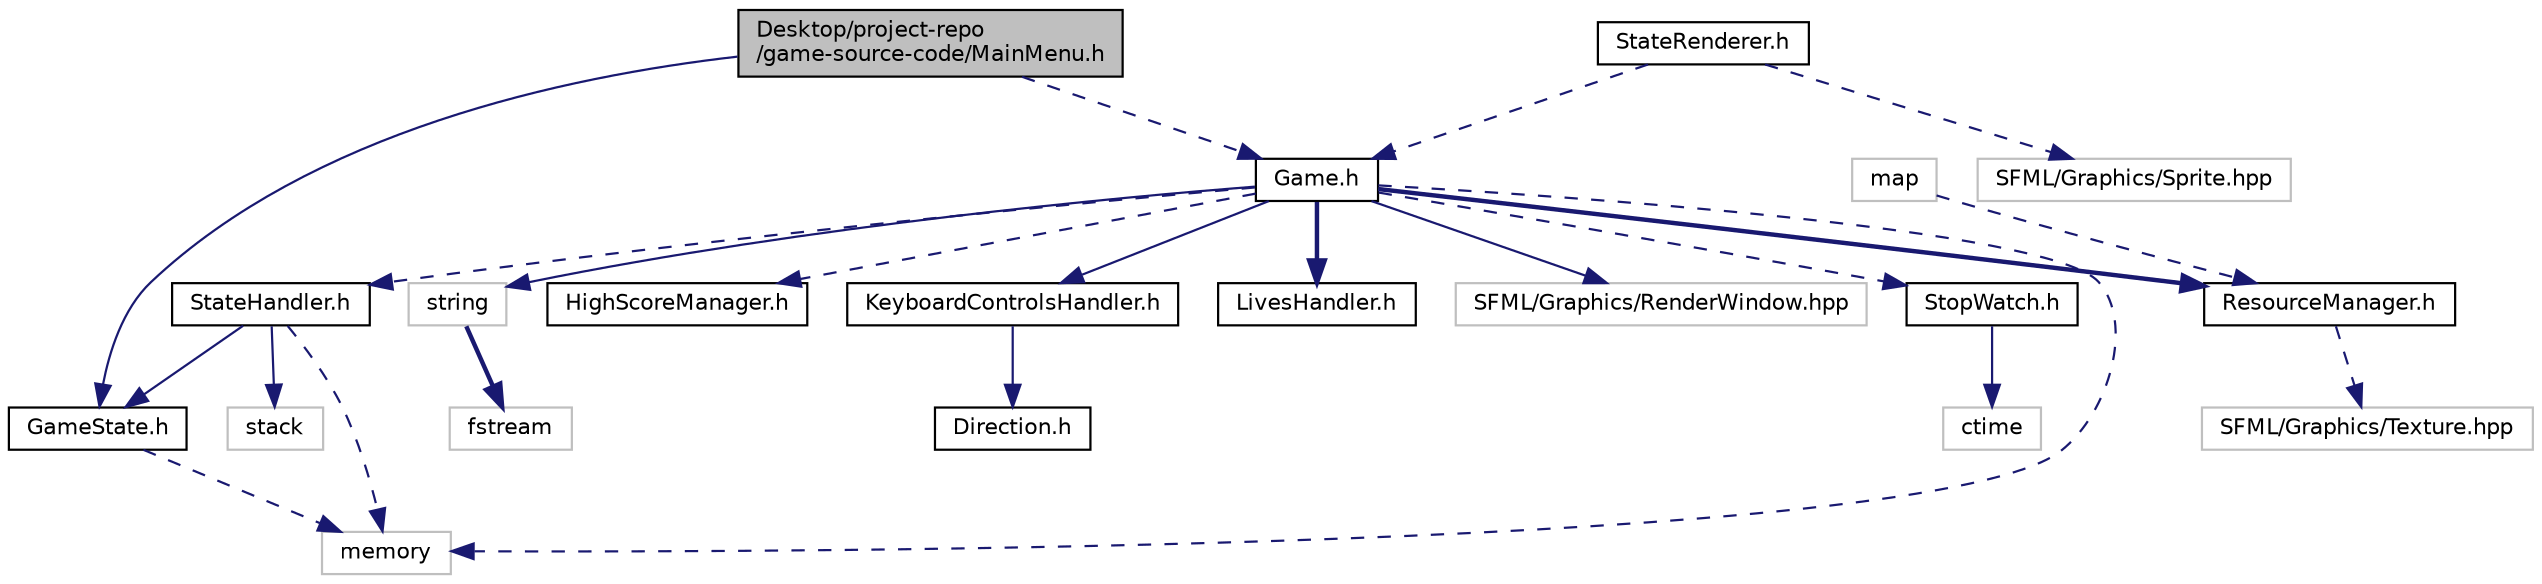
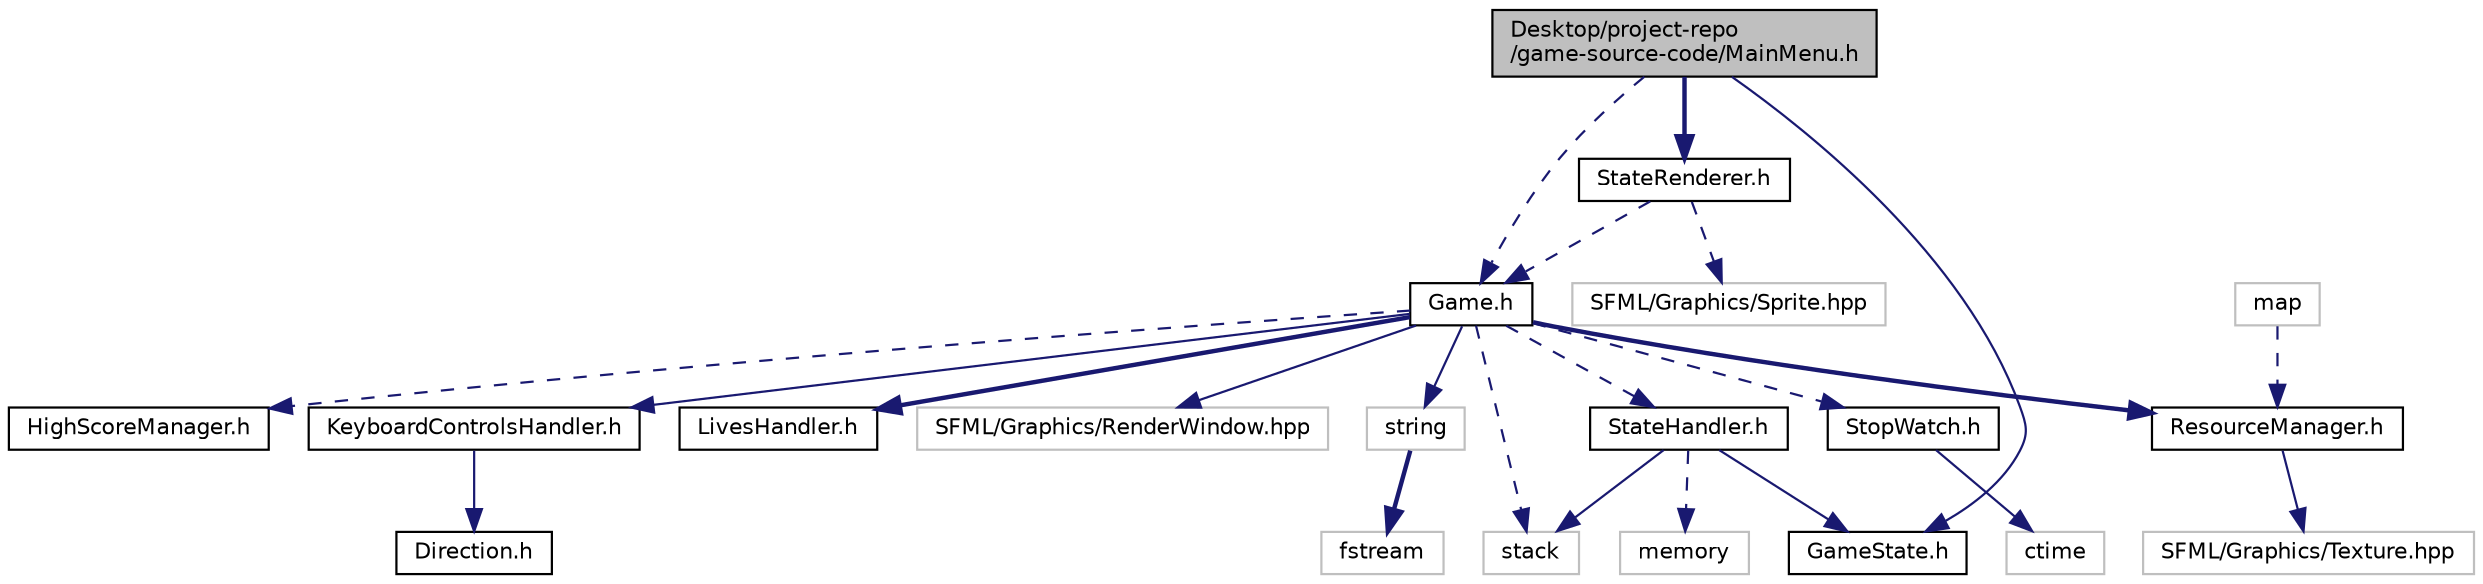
edge "Desktop/project-repo /game-source-code/MainMenu.h" -> "StateRenderer.h": added
edge "ResourceManager.h" -> "SFML/Graphics/Texture.hpp": style dashed -> solid
edge "GameState.h" -> "memory": removed
edge "Game.h" -> "memory": now "Game.h" -> "stack"
